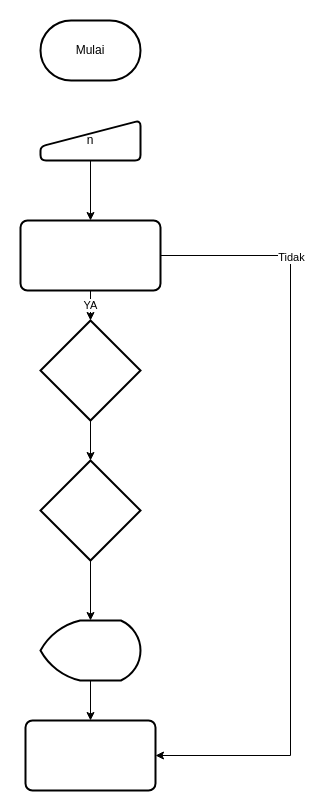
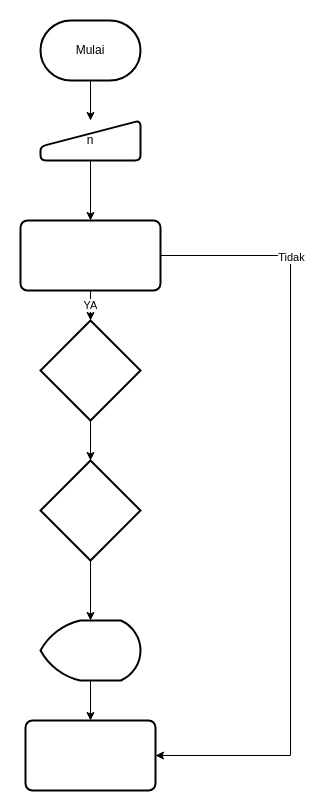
edge "Mulai" -> "n": added
